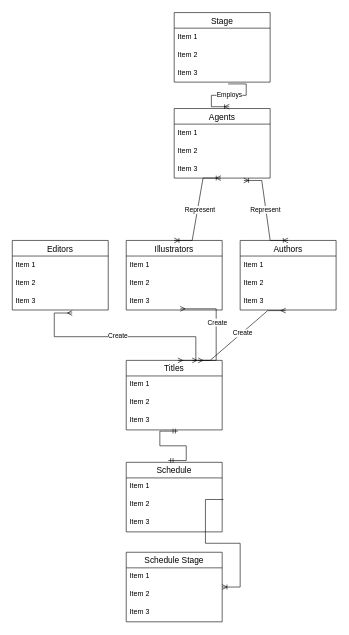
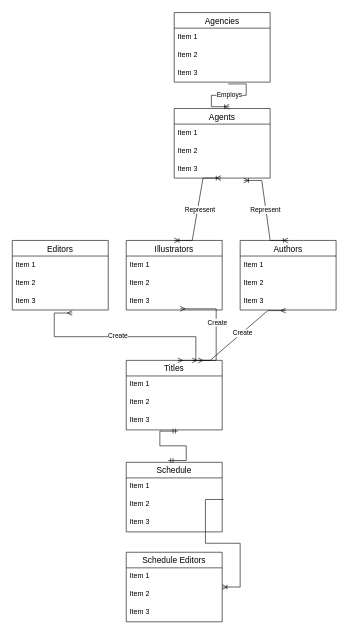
node "Stage": label "Stage" -> "Agencies"
node "Schedule Stage": label "Schedule Stage" -> "Schedule Editors"
